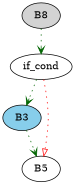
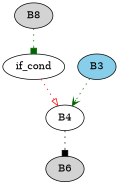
edge "B8" -> "if_cond": arrowhead vee -> box
edge "if_cond" -> "B3": removed
node "B5": label "B5" -> "B4"
node "B6": added
